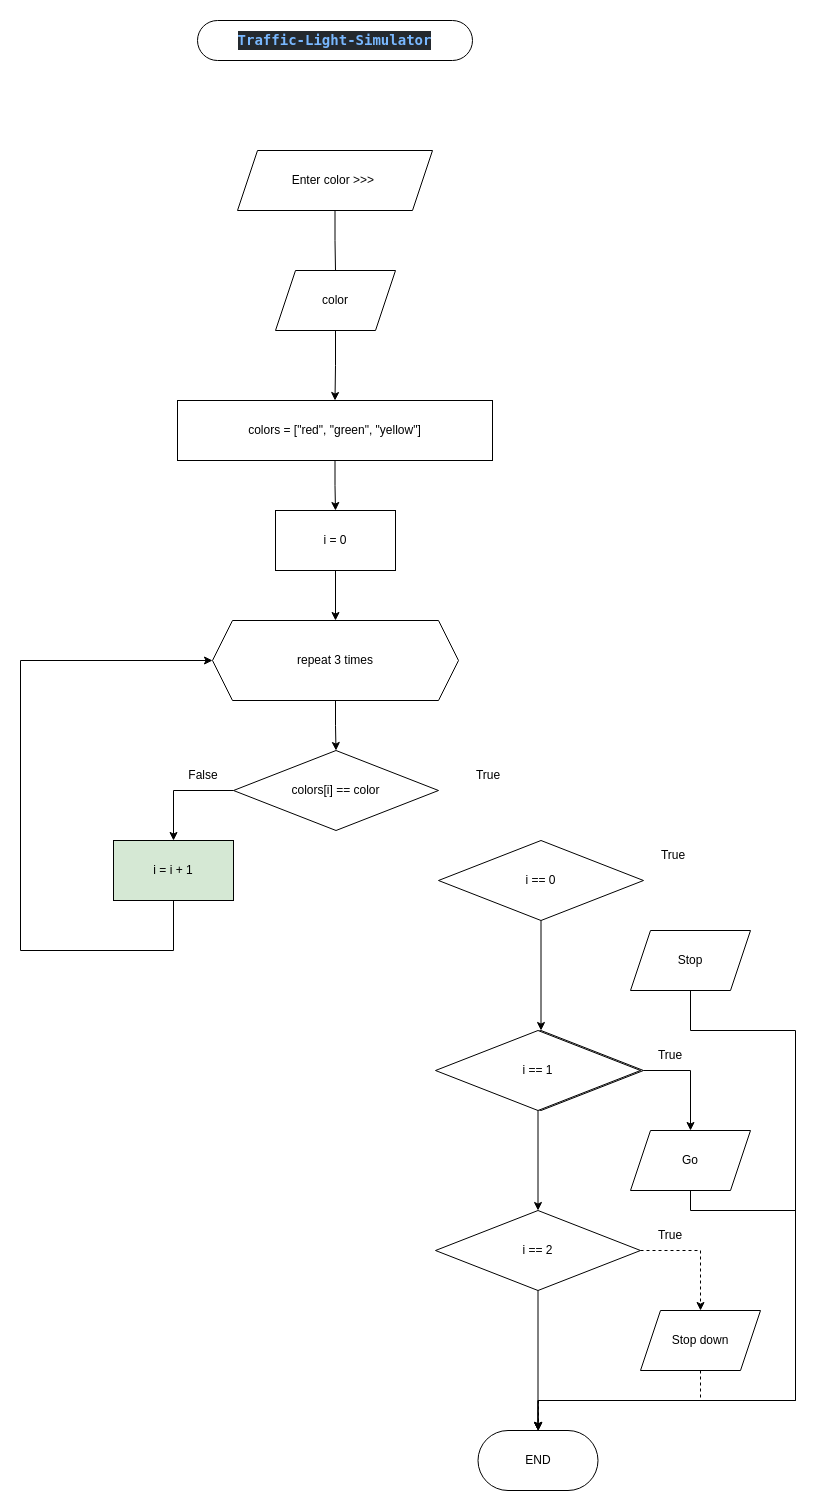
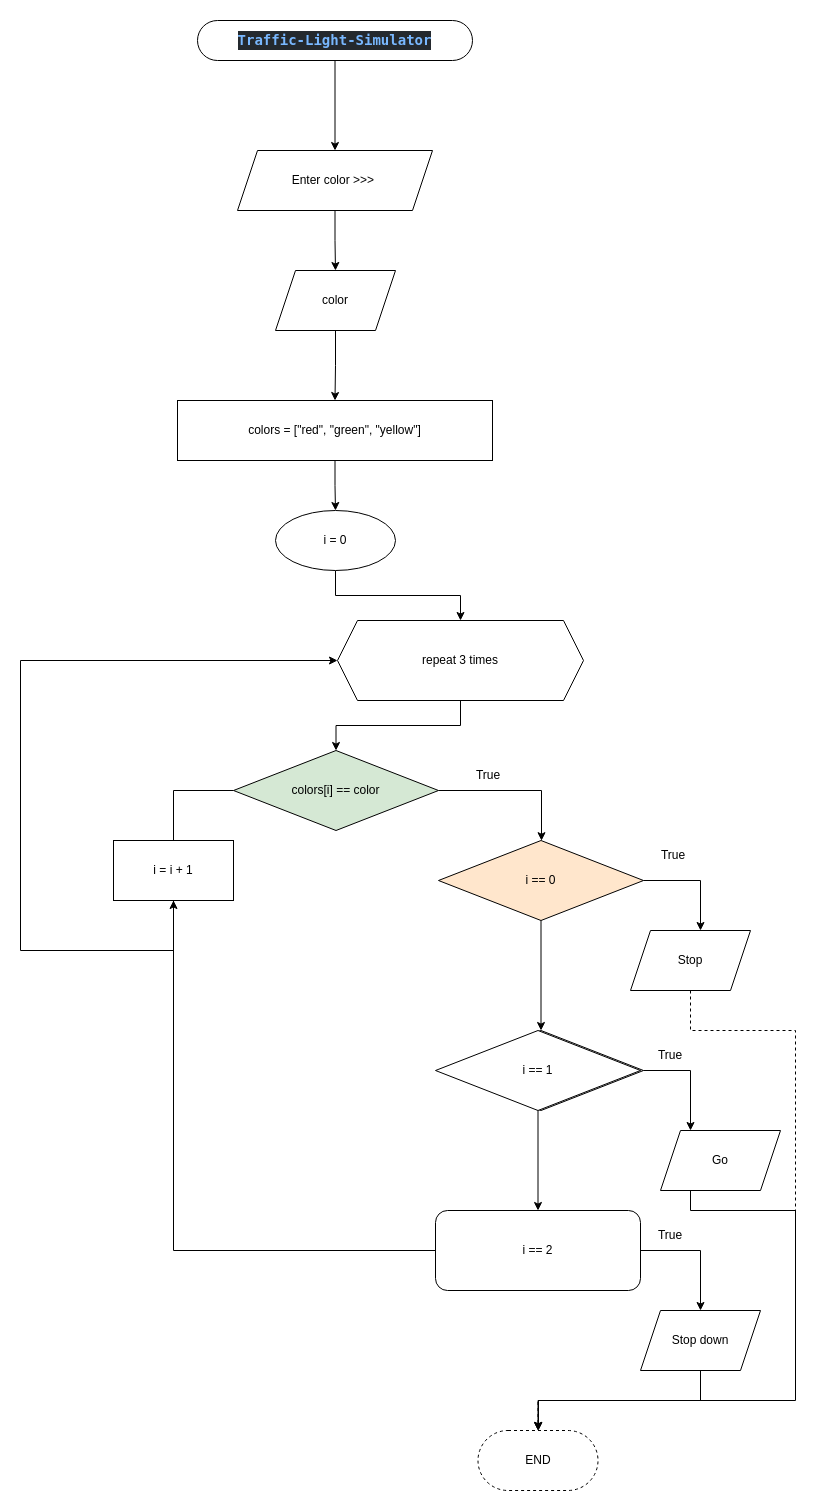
edge "Traffic-Light-Simulator" -> "Enter color >>>": added
edge "Enter color >>>" -- "color": arrowhead none -> classic
node "i = 0": shape rectangle -> ellipse
node "repeat 3 times": moved (336, 661) -> (461, 661)
node "False": removed
node "colors[i] == color": fillcolor #ffffff -> #d5e8d4
edge "colors[i] == color" -> "i == 0": added
edge "colors[i] == color" -> "i = i + 1": arrowhead classic -> none
node "i = i + 1": fillcolor #d5e8d4 -> #ffffff
node "i == 0": fillcolor #ffffff -> #ffe6cc
edge "i == 0" -> "Stop": added
edge "Stop" -> "END": style solid -> dashed
node "Go": moved (691, 1161) -> (721, 1161)
node "i == 2": shape diamond -> rounded rectangle
edge "i == 2" -> "Stop down": style dashed -> solid
edge "i == 2" -> "END": now "i == 2" -> "i = i + 1"
edge "Stop down" -> "END": style dashed -> solid
node "END": style solid -> dashed
